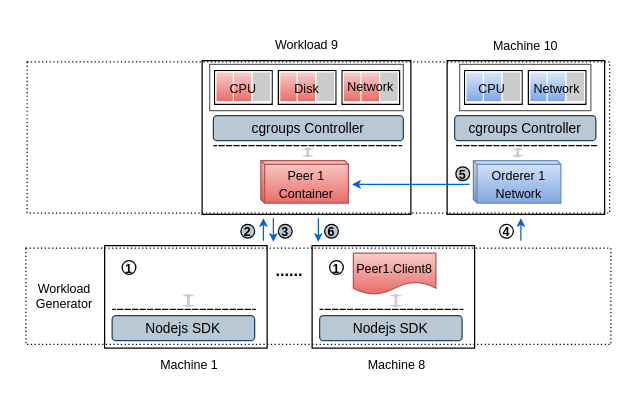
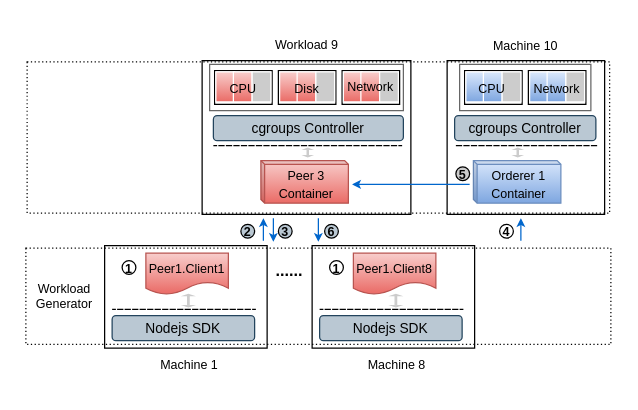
node "Peer 1Container": label "Peer 1Container" -> "Peer 3Container"
node "Orderer 1Network": label "Orderer 1Network" -> "Orderer 1Container"
node "Peer1.Client1": added
